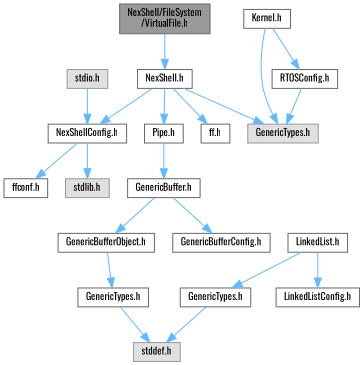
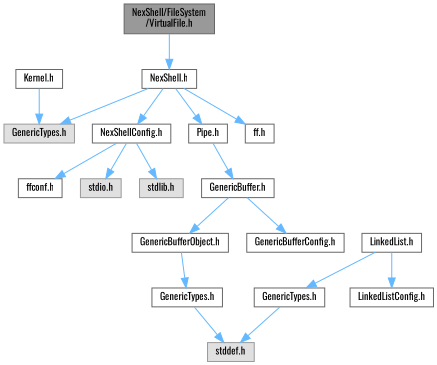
node "RTOSConfig.h": removed
edge "stdio.h" -> "NexShellConfig.h": reversed
